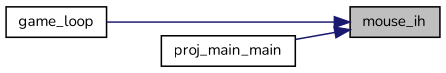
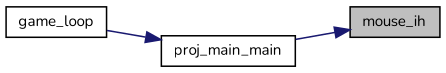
edge "game_loop" -> "mouse_ih": now "game_loop" -> "proj_main_main"
